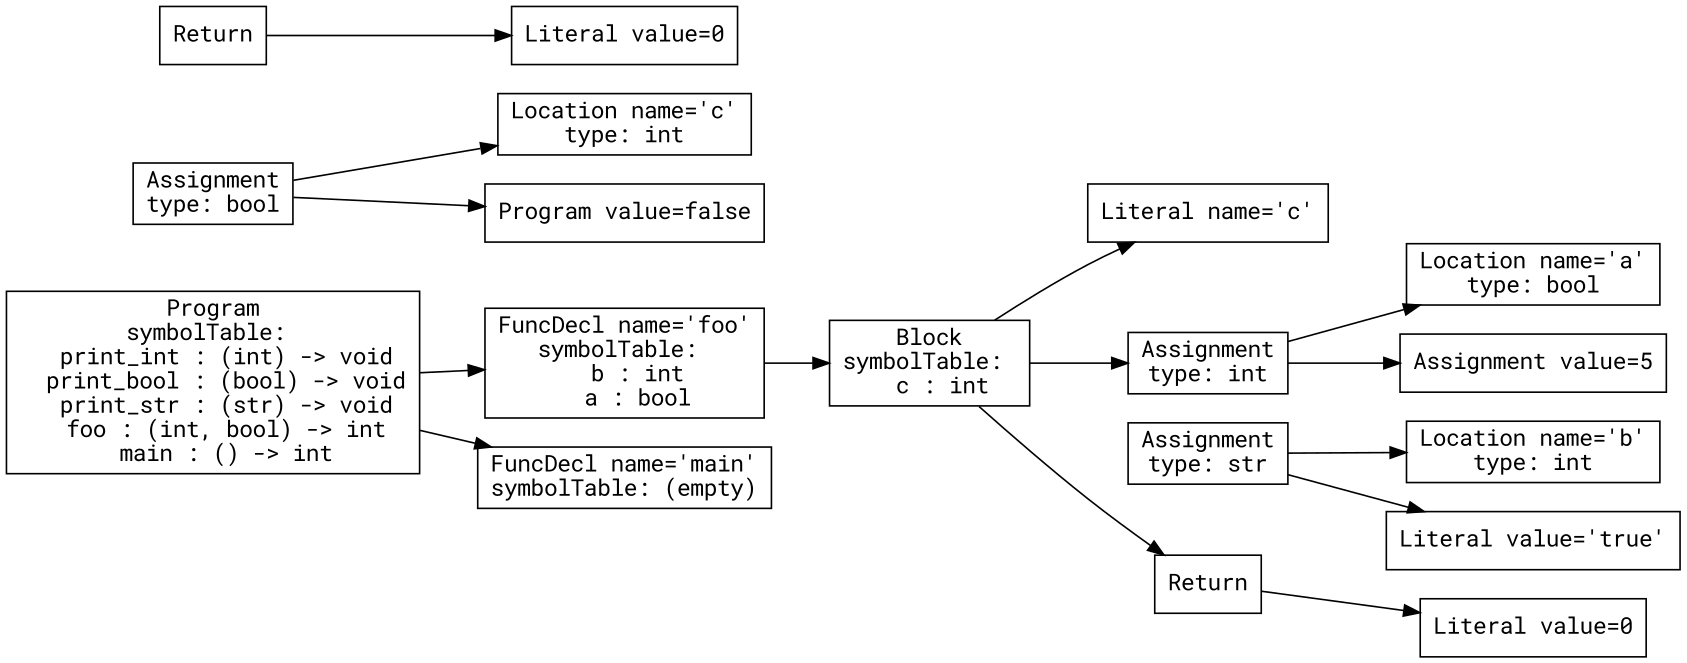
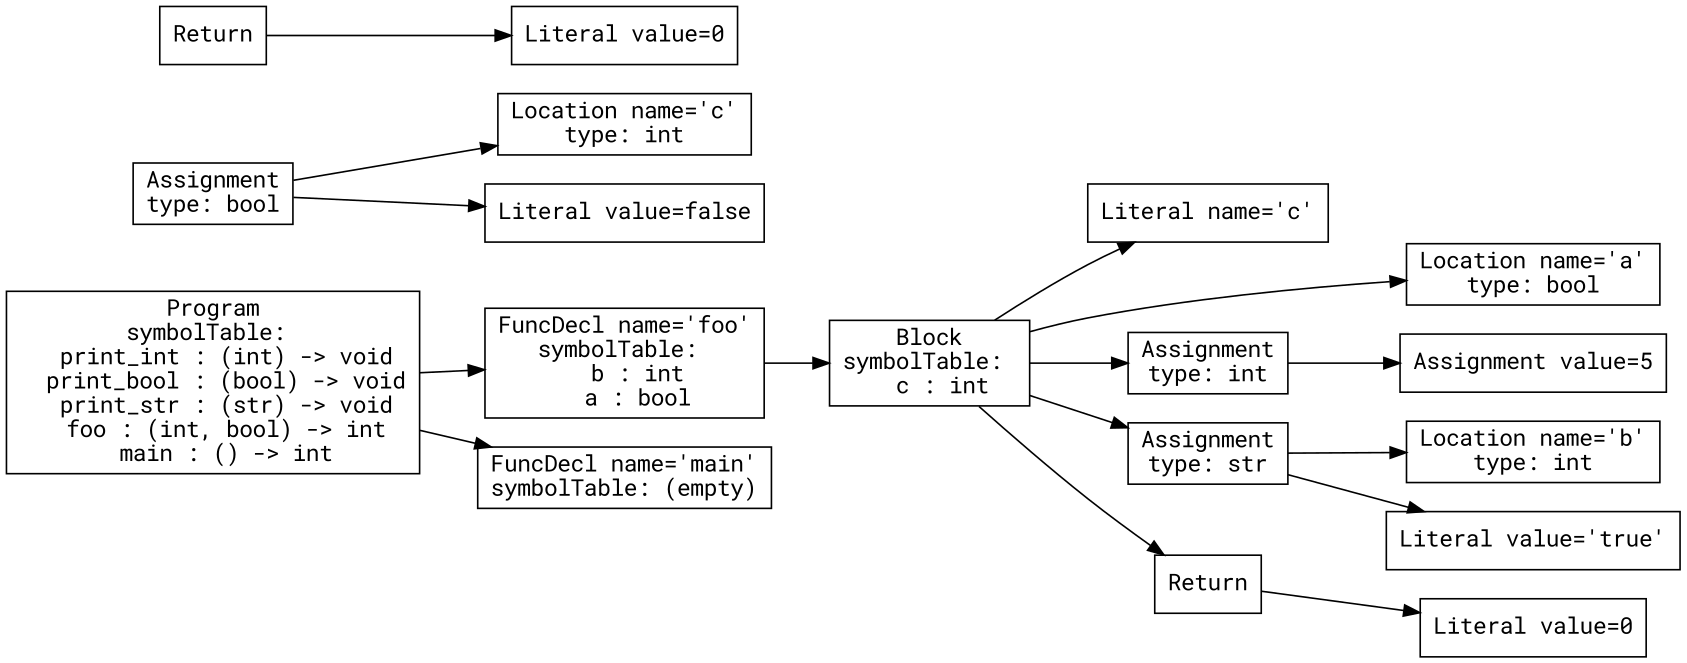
node "Program value=false": label "Program value=false" -> "Literal value=false"
edge "Assignment type: int" -> "Location name='a' type: bool": now "Block symbolTable: c : int" -> "Location name='a' type: bool"
edge "Block symbolTable: c : int" -> "Assignment type: str": added
